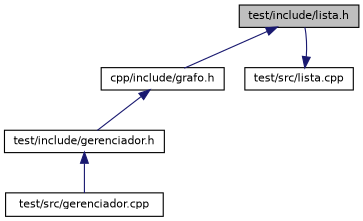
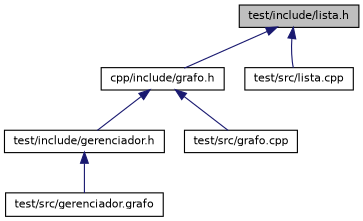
edge "test/include/lista.h" -> "test/src/lista.cpp": reversed
node "test/src/grafo.cpp": added
node "test/src/gerenciador.cpp": label "test/src/gerenciador.cpp" -> "test/src/gerenciador.grafo"
